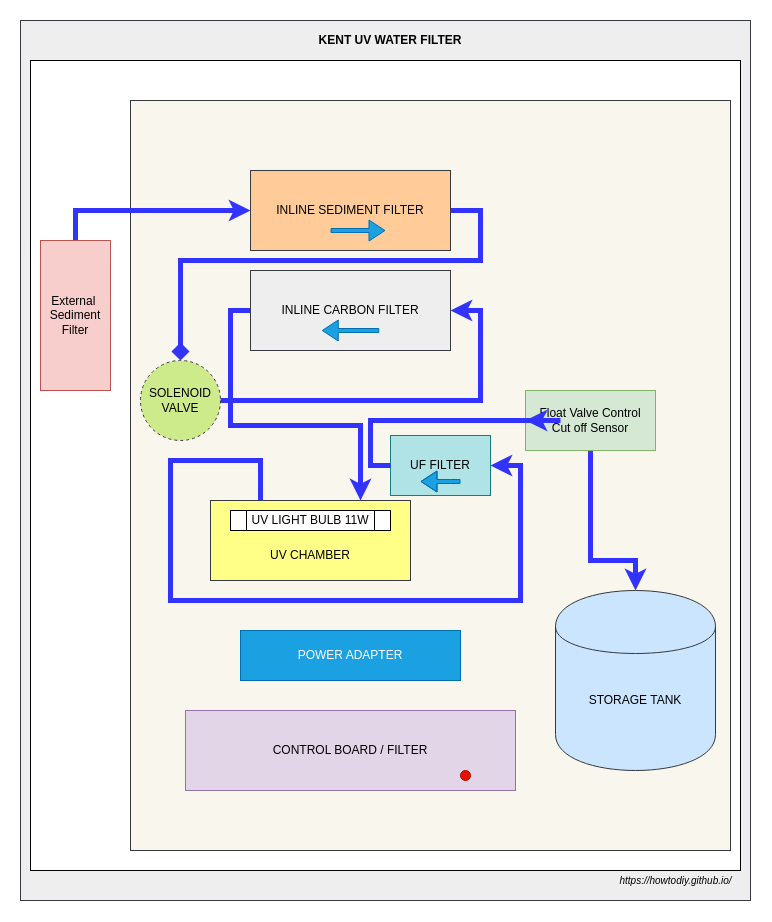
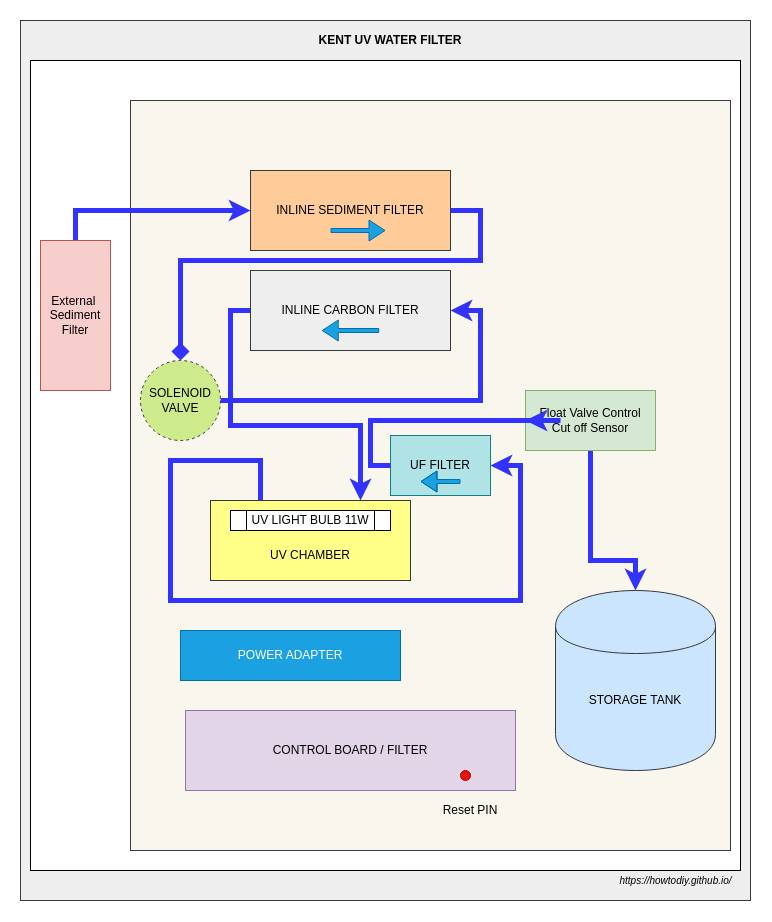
node "POWER ADAPTER": moved (351, 656) -> (291, 656)
node "Reset PIN": added
